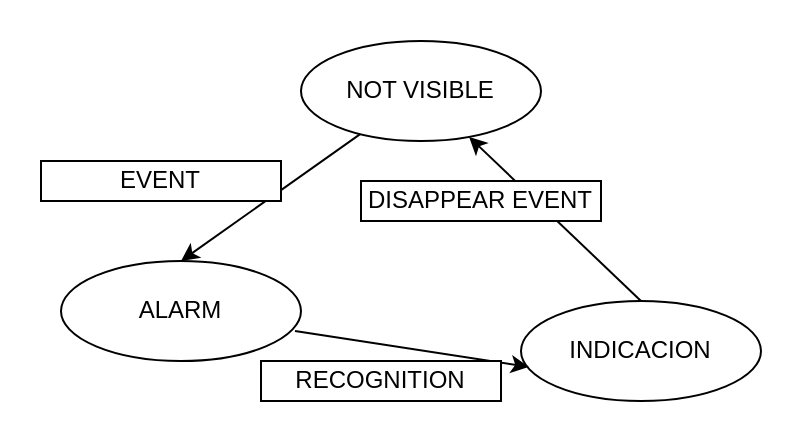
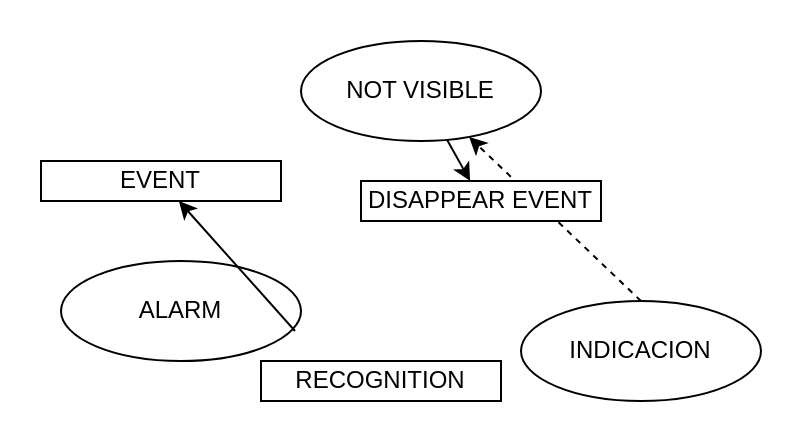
edge "NOT VISIBLE" -> "ALARM": now "NOT VISIBLE" -> "DISAPPEAR EVENT"
edge "INDICACION" -> "NOT VISIBLE": style solid -> dashed
edge "ALARM" -> "INDICACION": now "ALARM" -> "EVENT"
